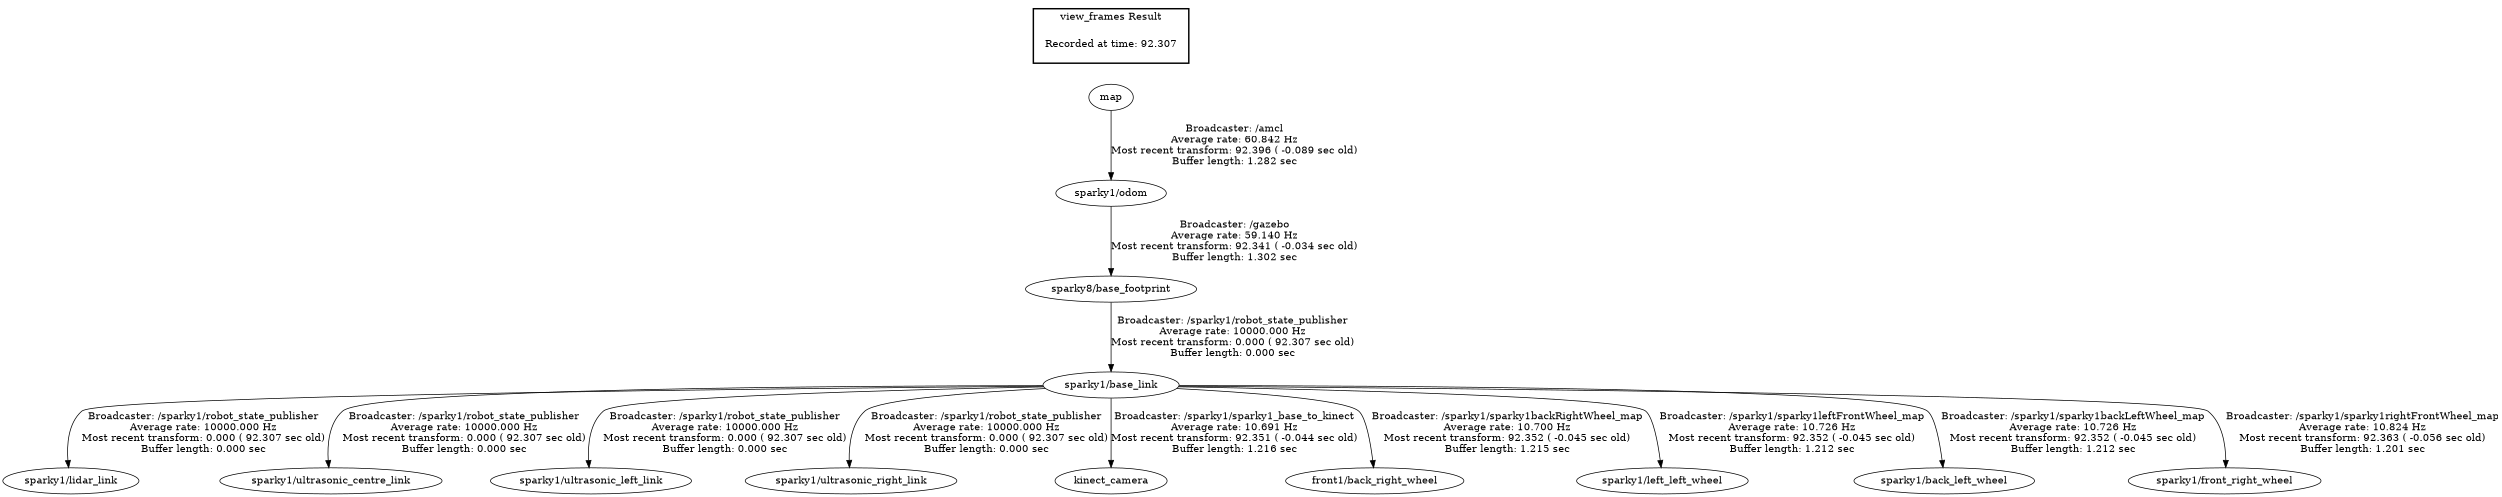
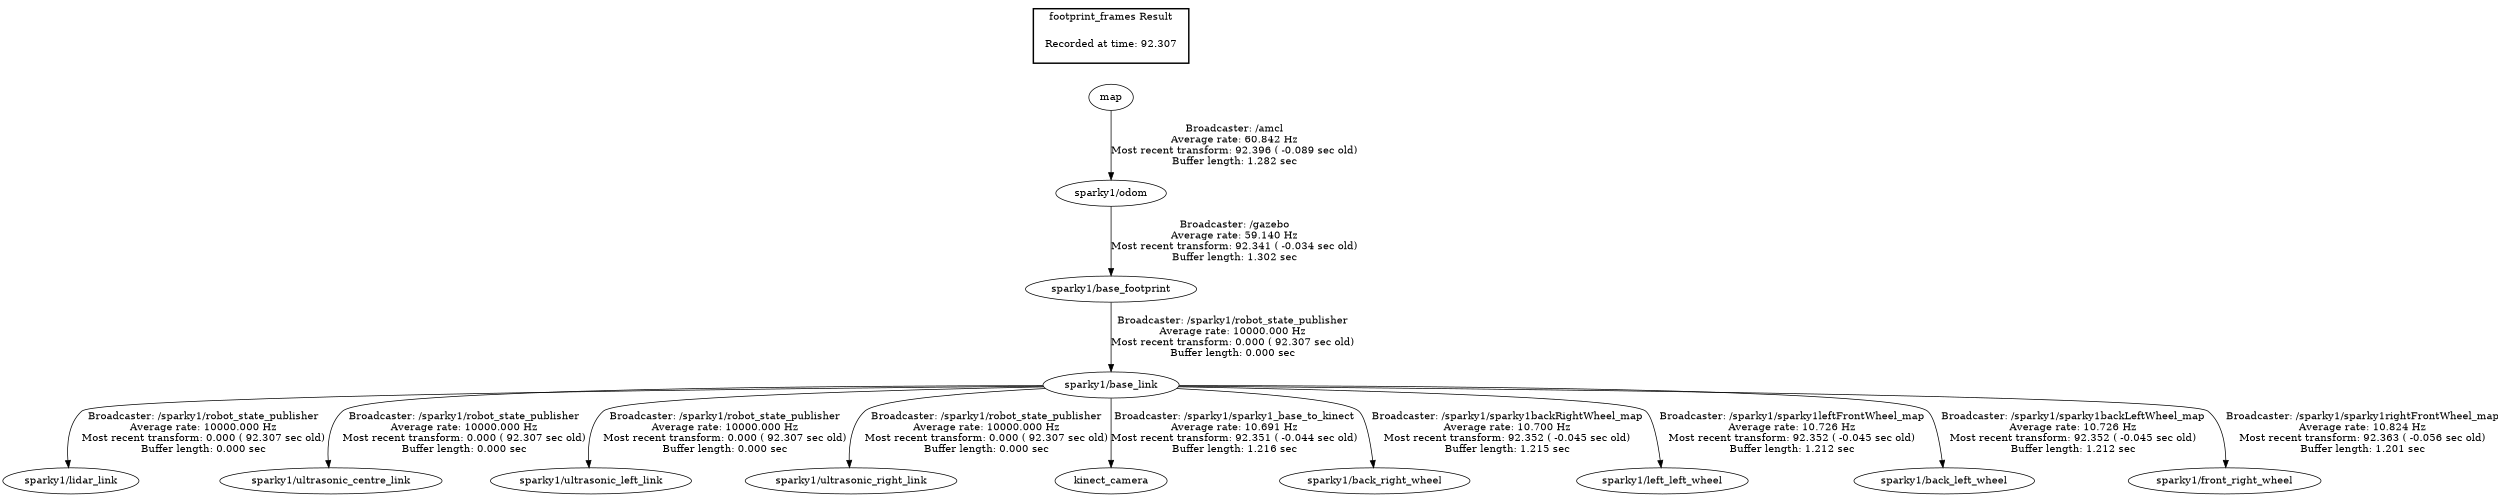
cluster "view_frames Result": label "view_frames Result" -> "footprint_frames Result"
node "sparky8/base_footprint": label "sparky8/base_footprint" -> "sparky1/base_footprint"
node "front1/back_right_wheel": label "front1/back_right_wheel" -> "sparky1/back_right_wheel"
